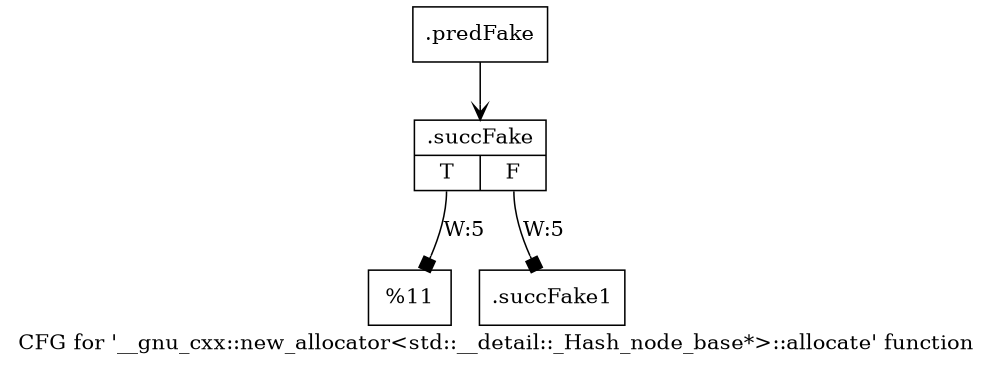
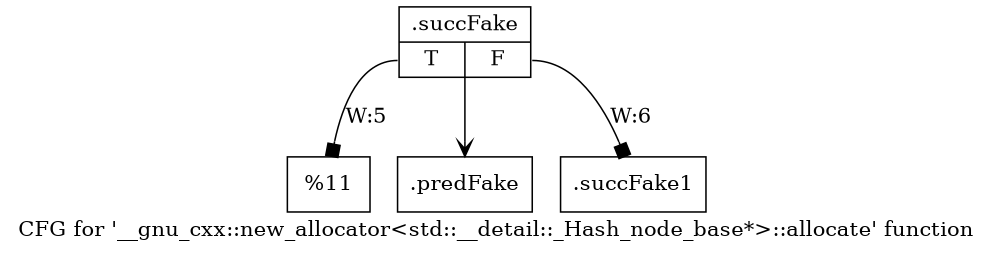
edge ".predFake" -> ".succFake": reversed
edge ".succFake" -> ".succFake1": label "W:5" -> "W:6"
